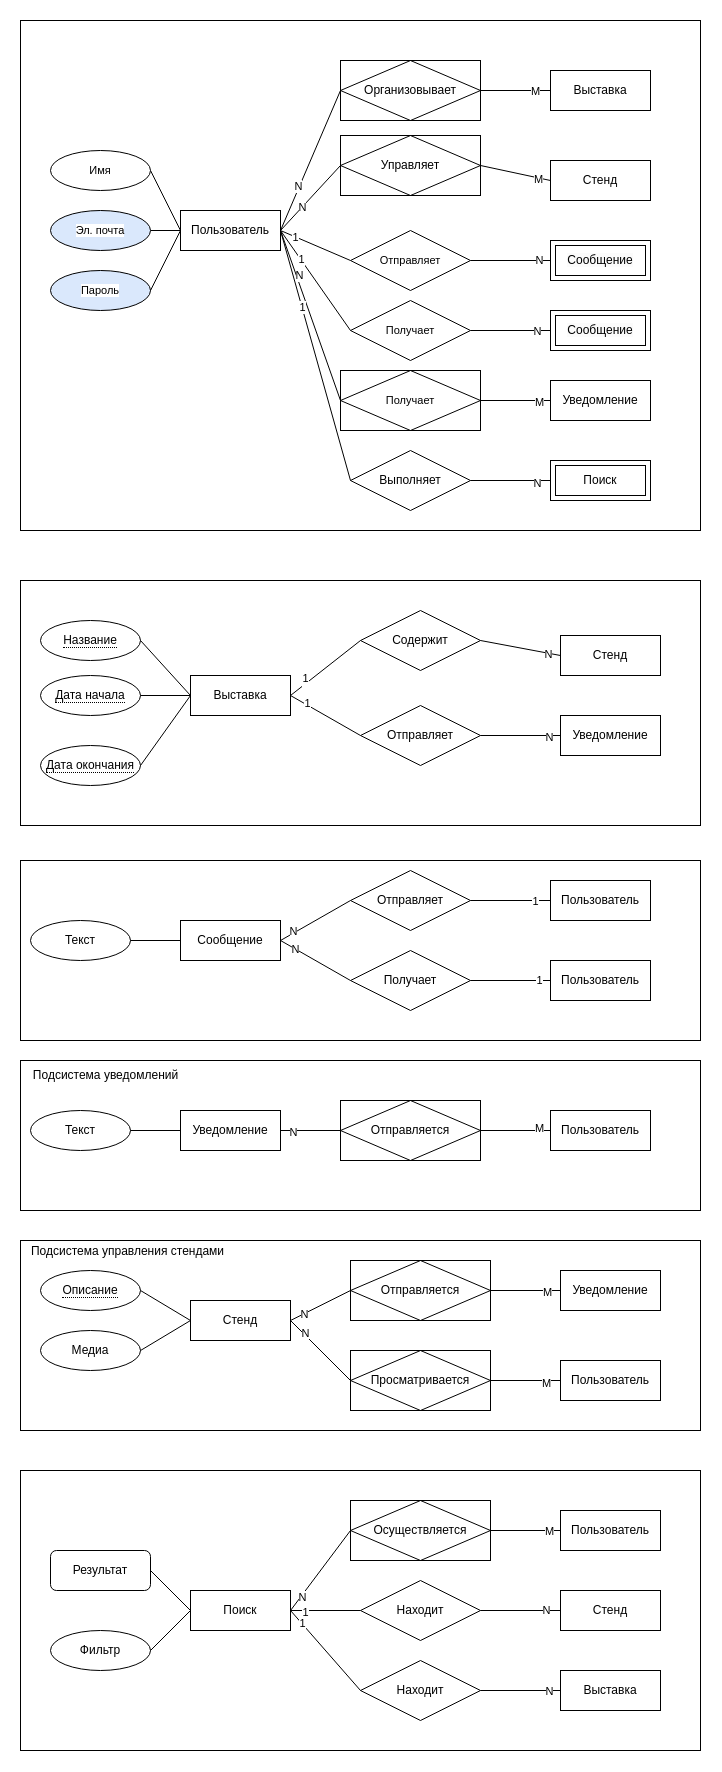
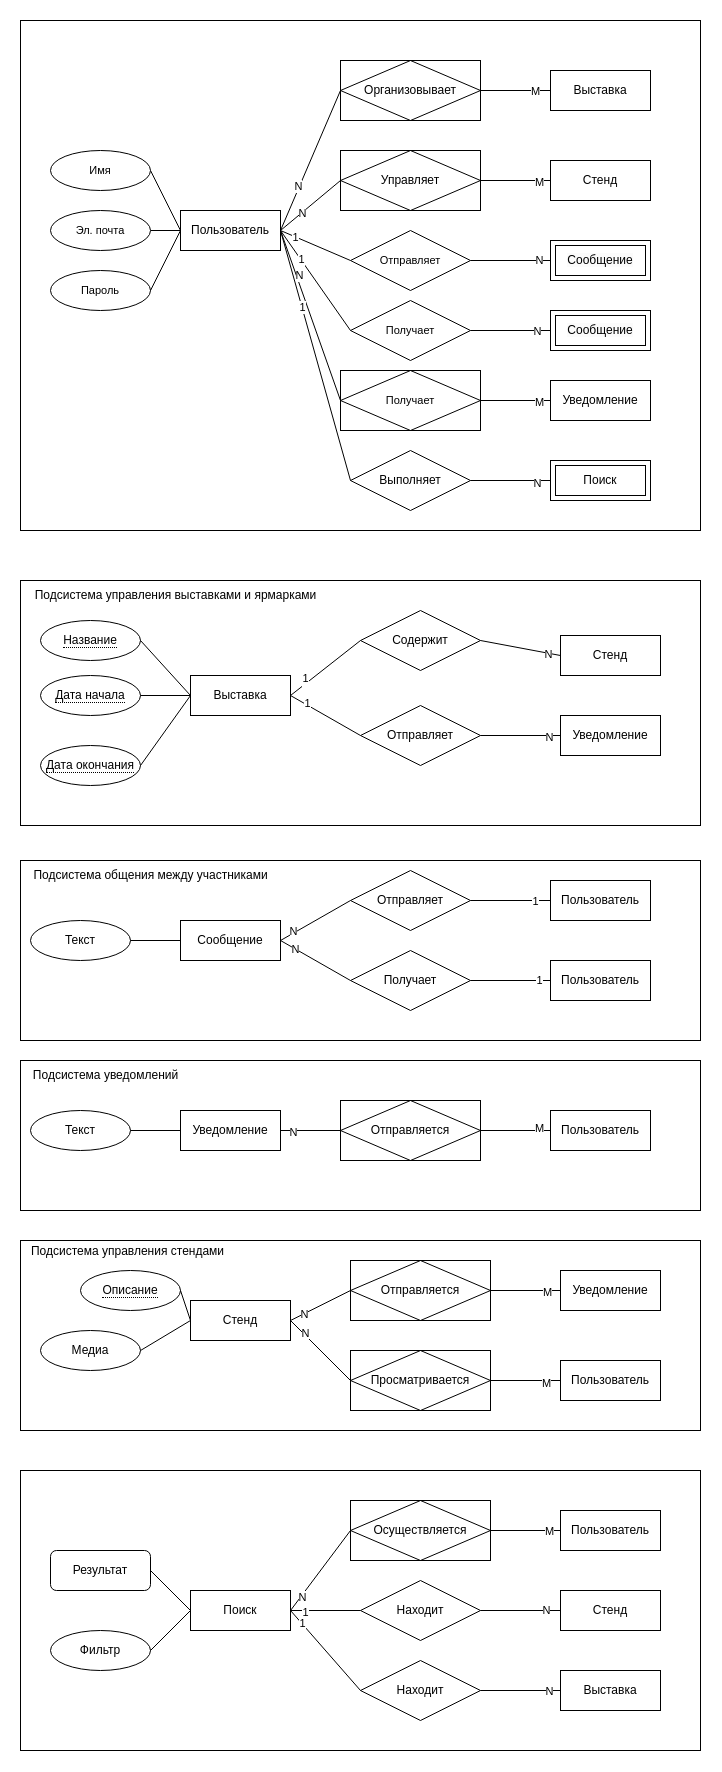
node "Управляет": moved (411, 166) -> (411, 181)
node "Эл. почта": fillcolor #dae8fc -> #ffffff
node "Пароль": fillcolor #dae8fc -> #ffffff
node "Подсистема управления выставками и ярмарками": added
node "Подсистема общения между участниками": added
node "Описание": moved (91, 1291) -> (131, 1291)
